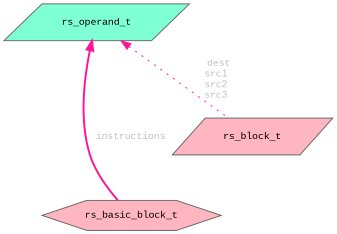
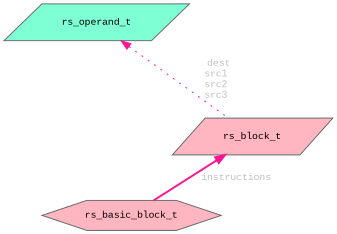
edge "rs_basic_block_t" -> "rs_operand_t": now "rs_basic_block_t" -> "rs_block_t"
